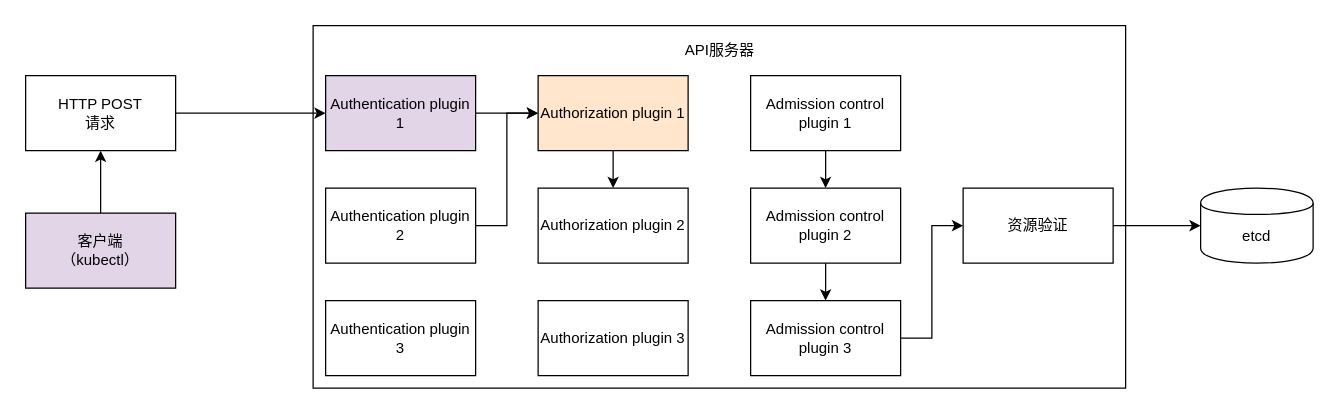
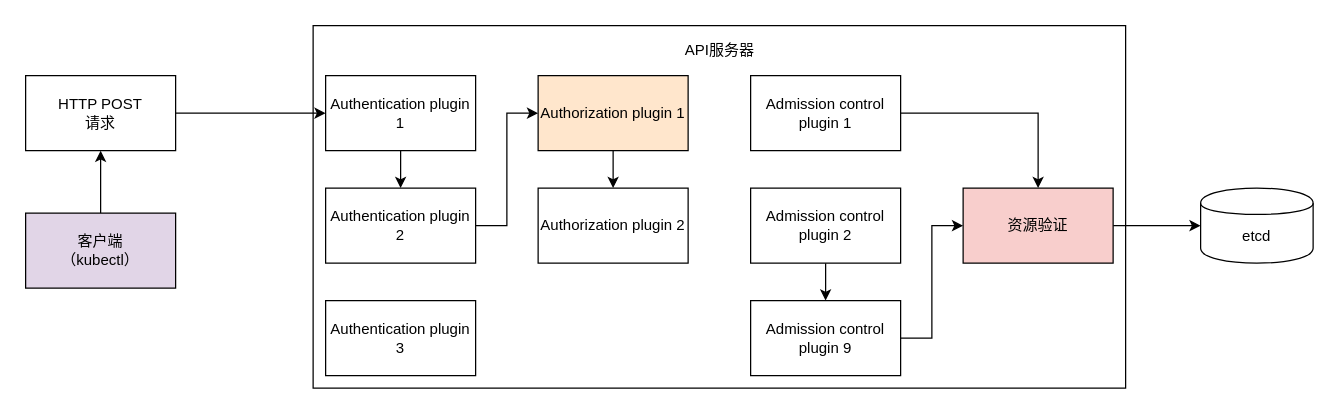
node "Authentication plugin 1": fillcolor #e1d5e7 -> #ffffff
edge "Authentication plugin 1" -> "Authorization plugin 1": now "Authentication plugin 1" -> "Authentication plugin 2"
edge "Admission control plugin 1" -> "Admission control plugin 2": now "Admission control plugin 1" -> "资源验证"
node "资源验证": fillcolor #ffffff -> #f8cecc
node "Authorization plugin 3": removed
node "Admission control plugin 3": label "Admission control plugin 3" -> "Admission control plugin 9"
